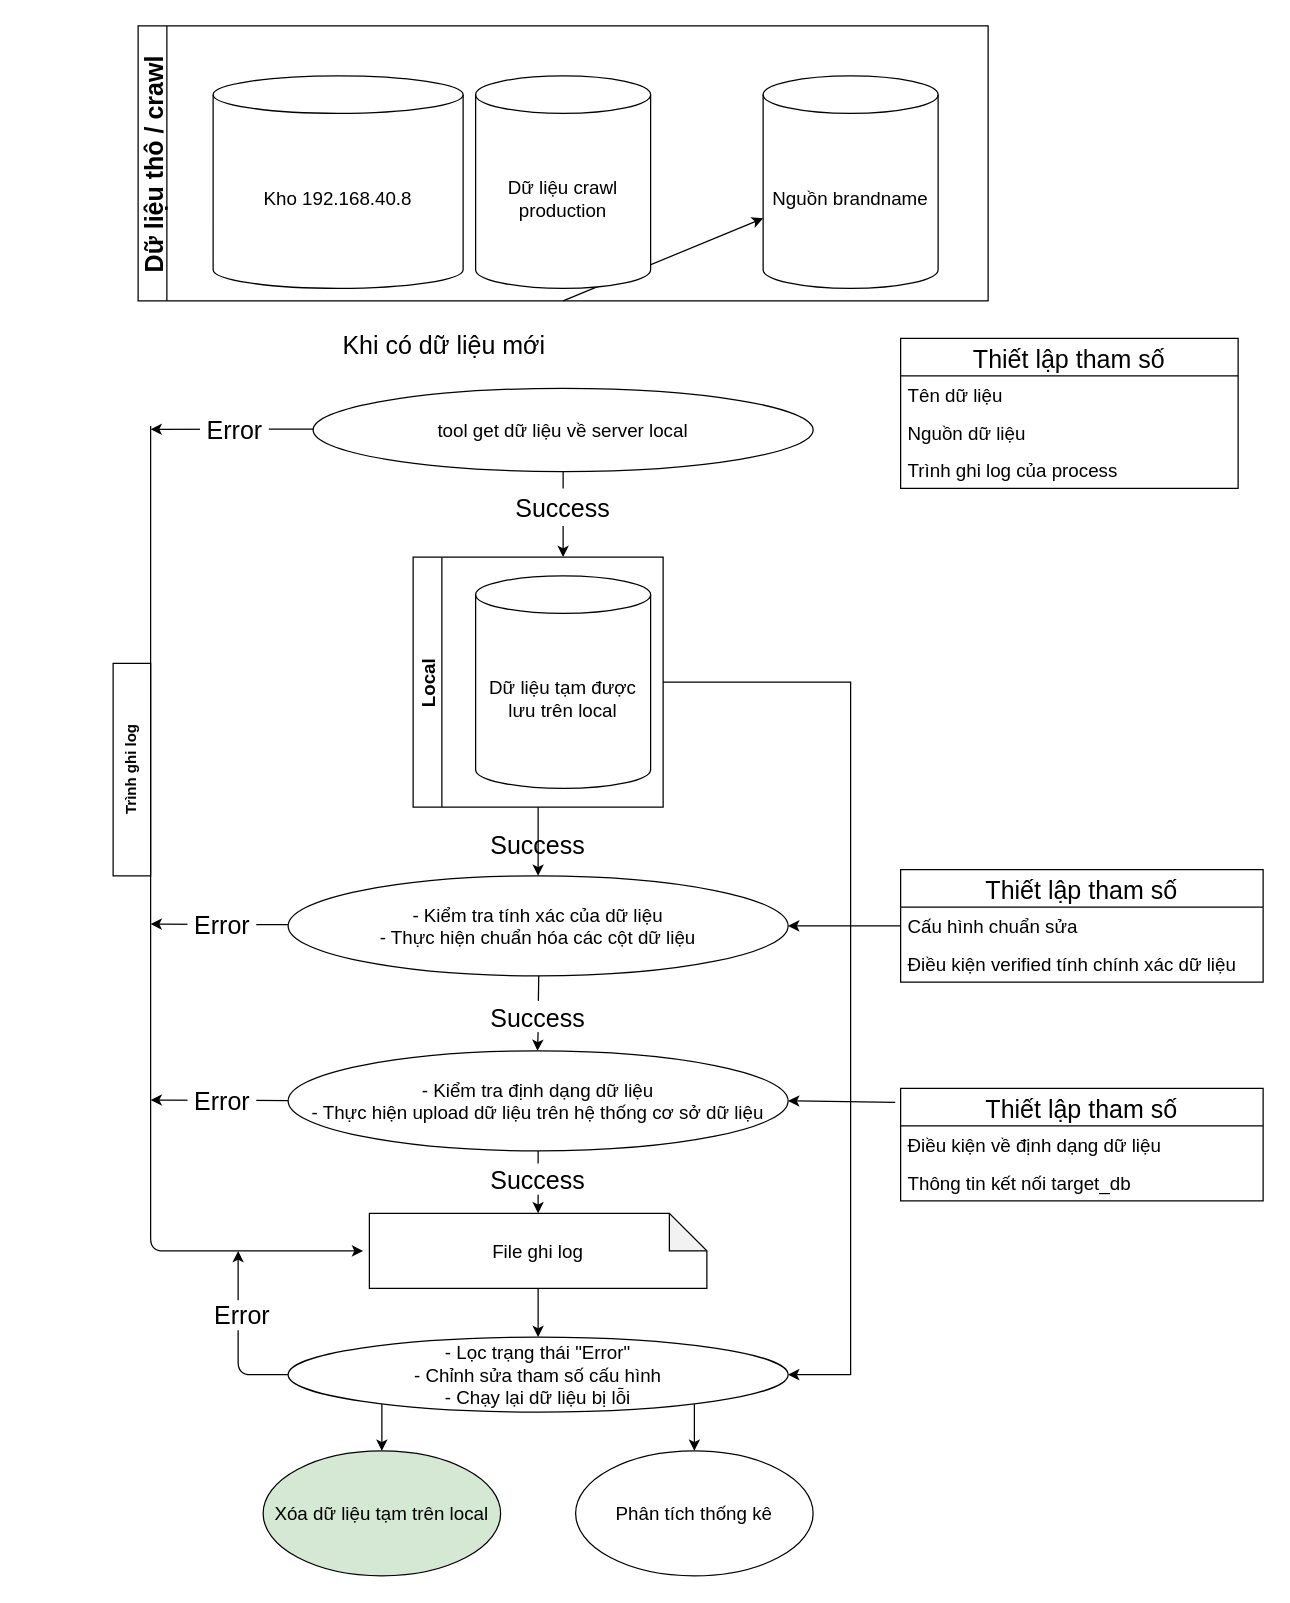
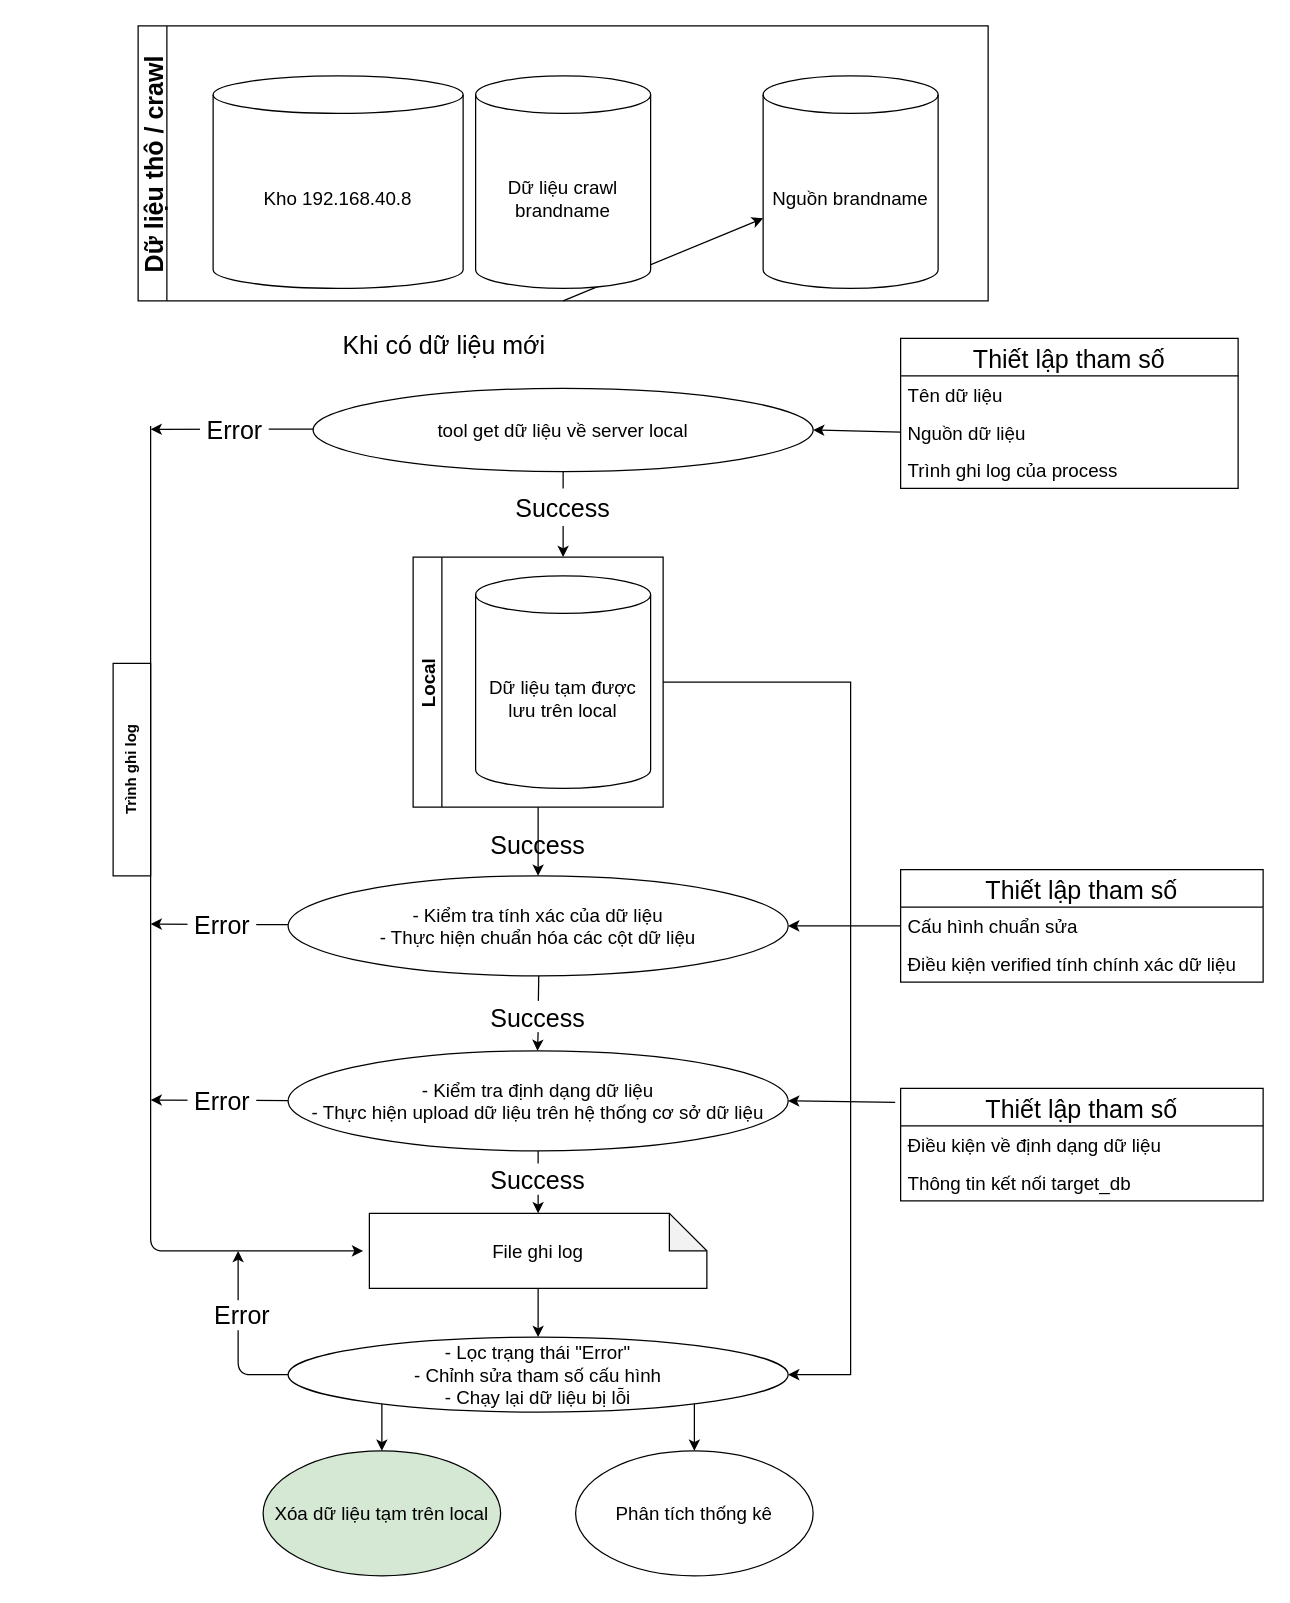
node "Dữ liệu crawl production": label "Dữ liệu crawl production" -> "Dữ liệu crawl brandname"
edge "Nguồn dữ liệu" -> "tool get dữ liệu về server local": added
